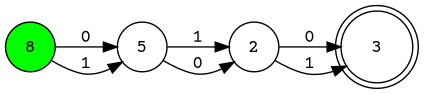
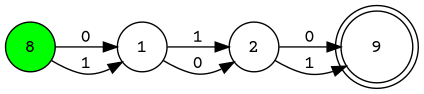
node "5": label "5" -> "1"
node "3": label "3" -> "9"
